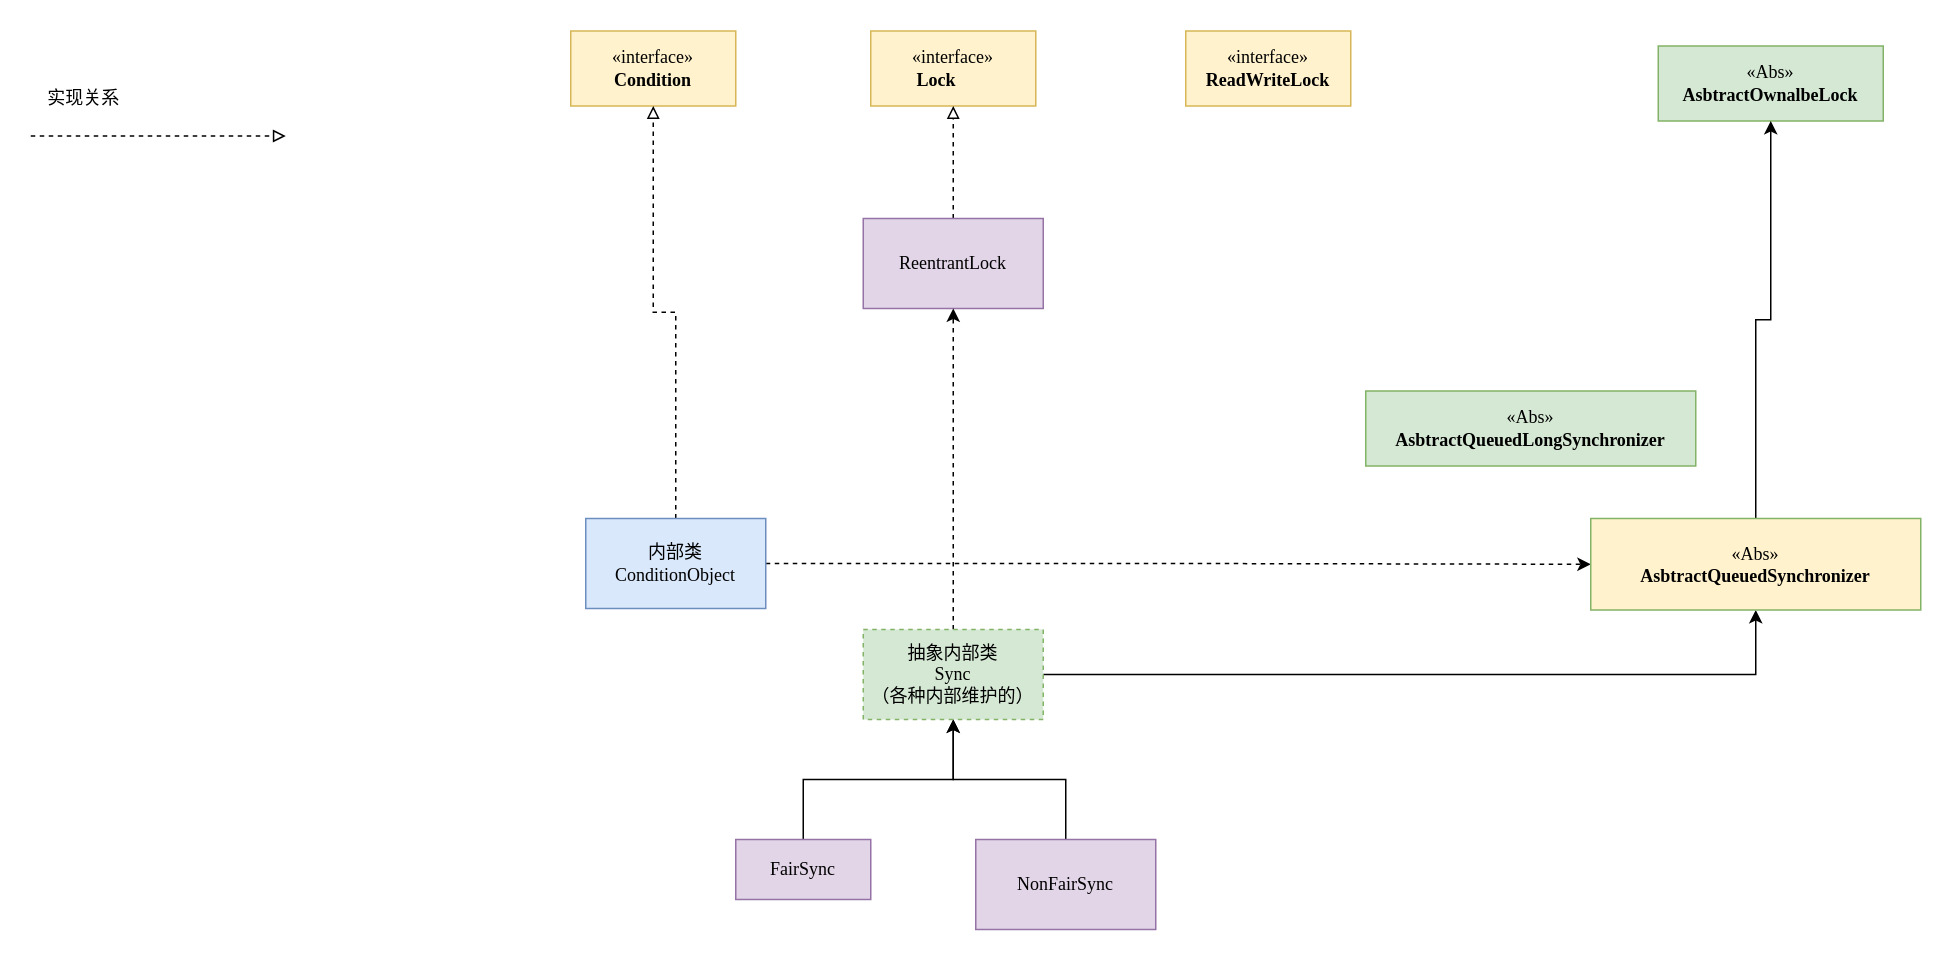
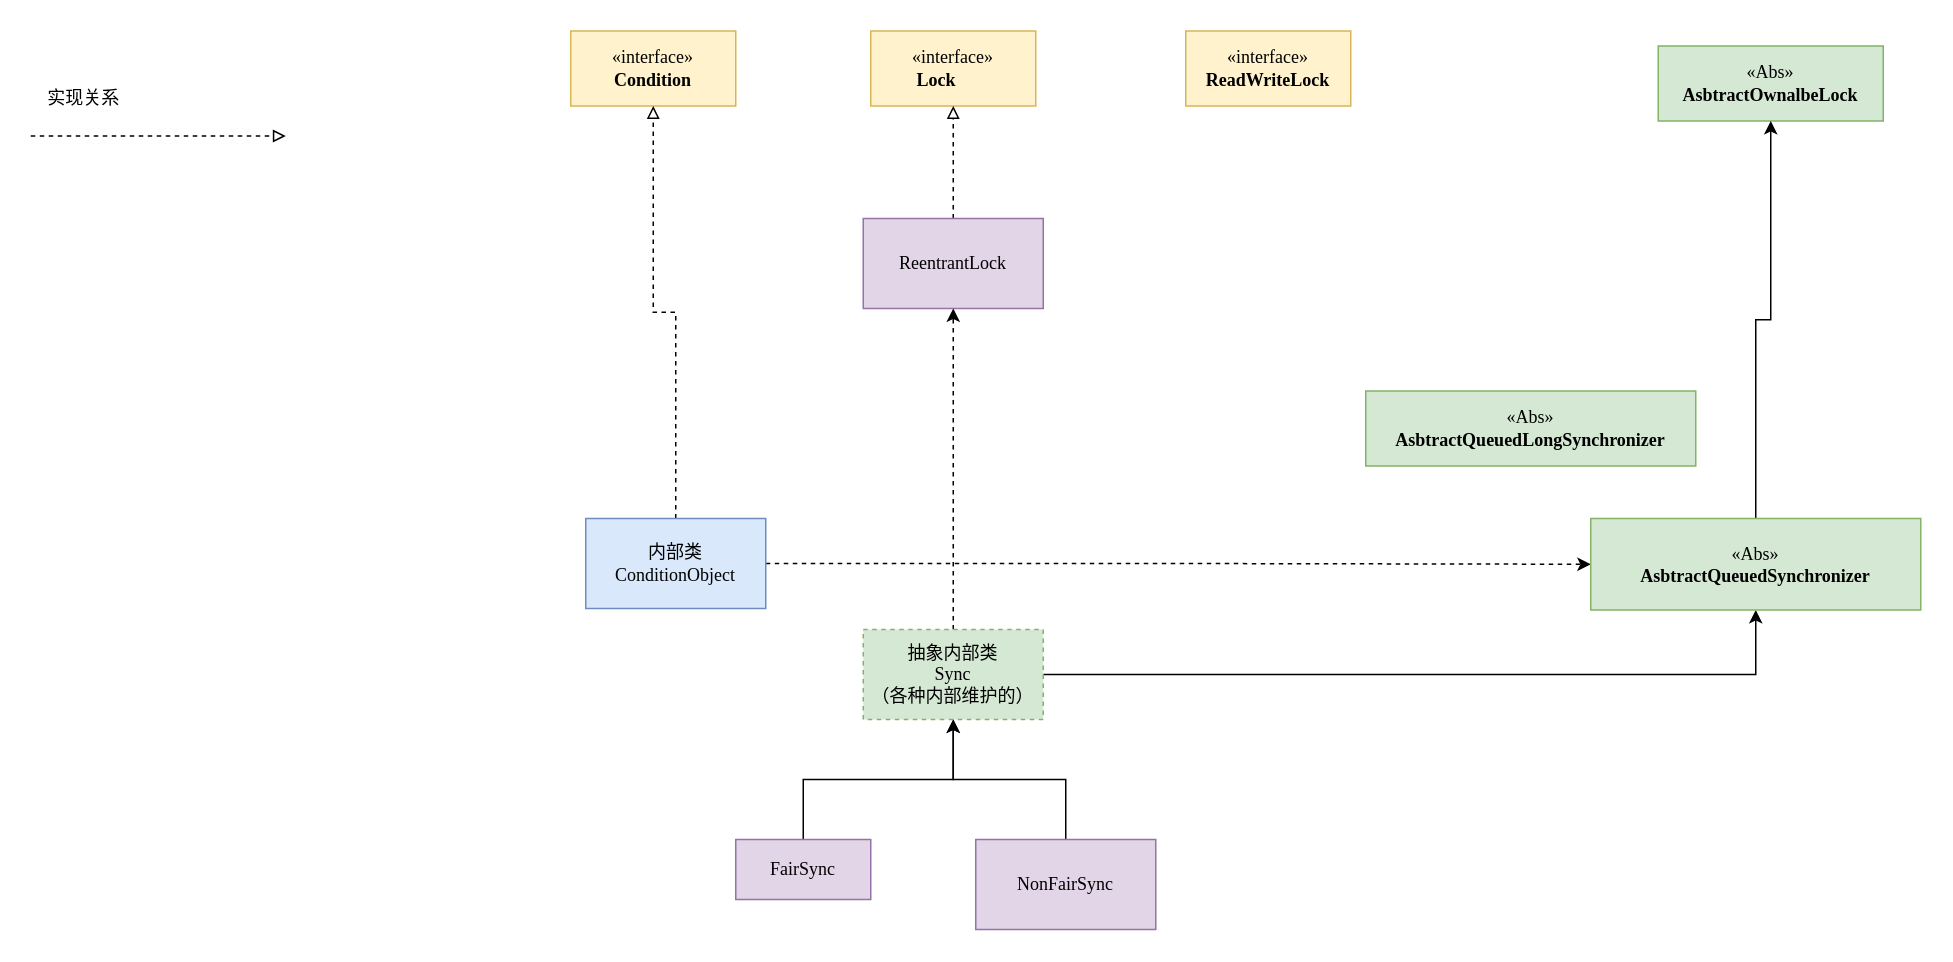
node "«Abs» AsbtractQueuedSynchronizer": fillcolor #fff2cc -> #d5e8d4
